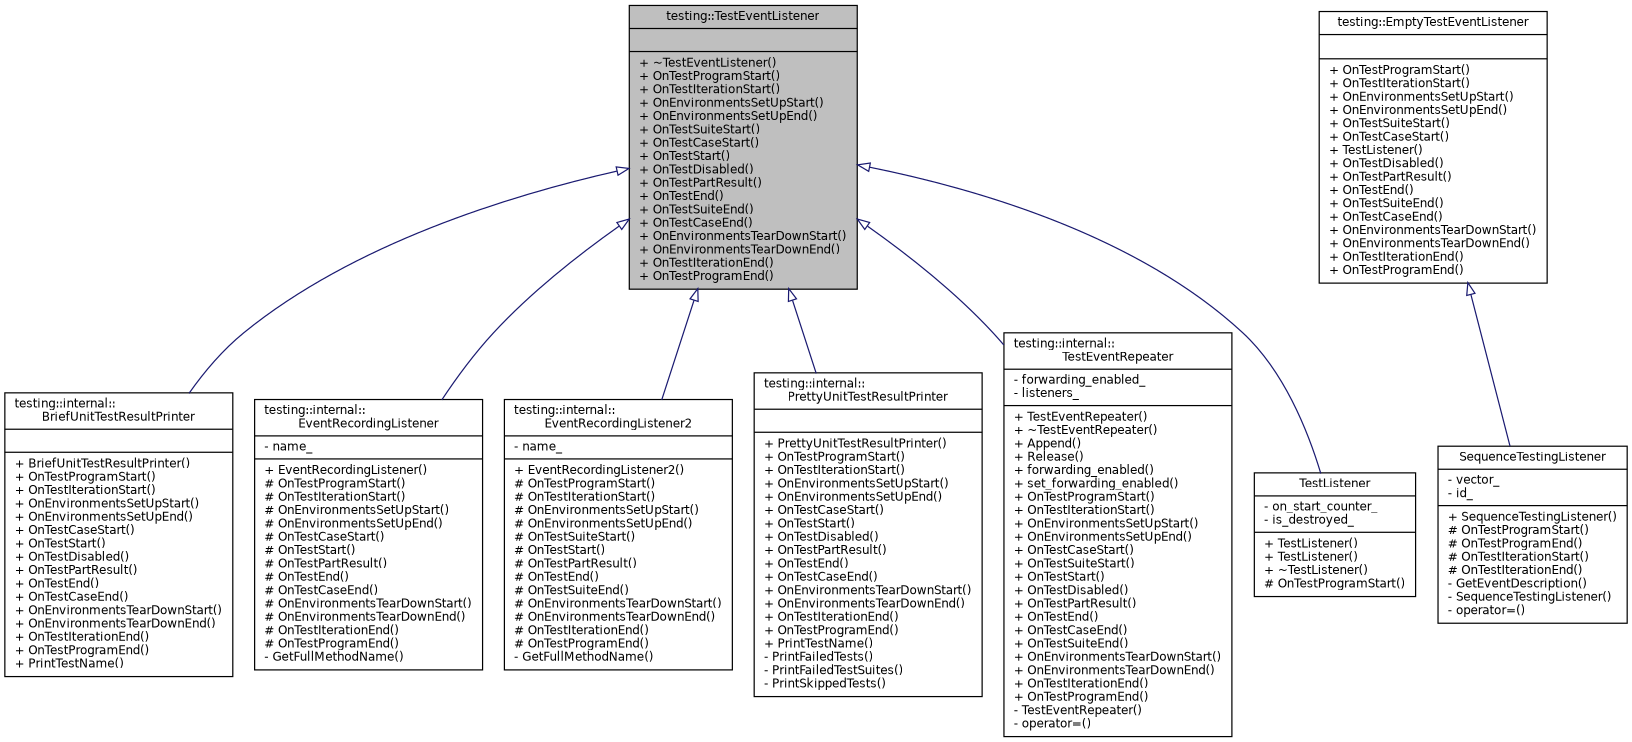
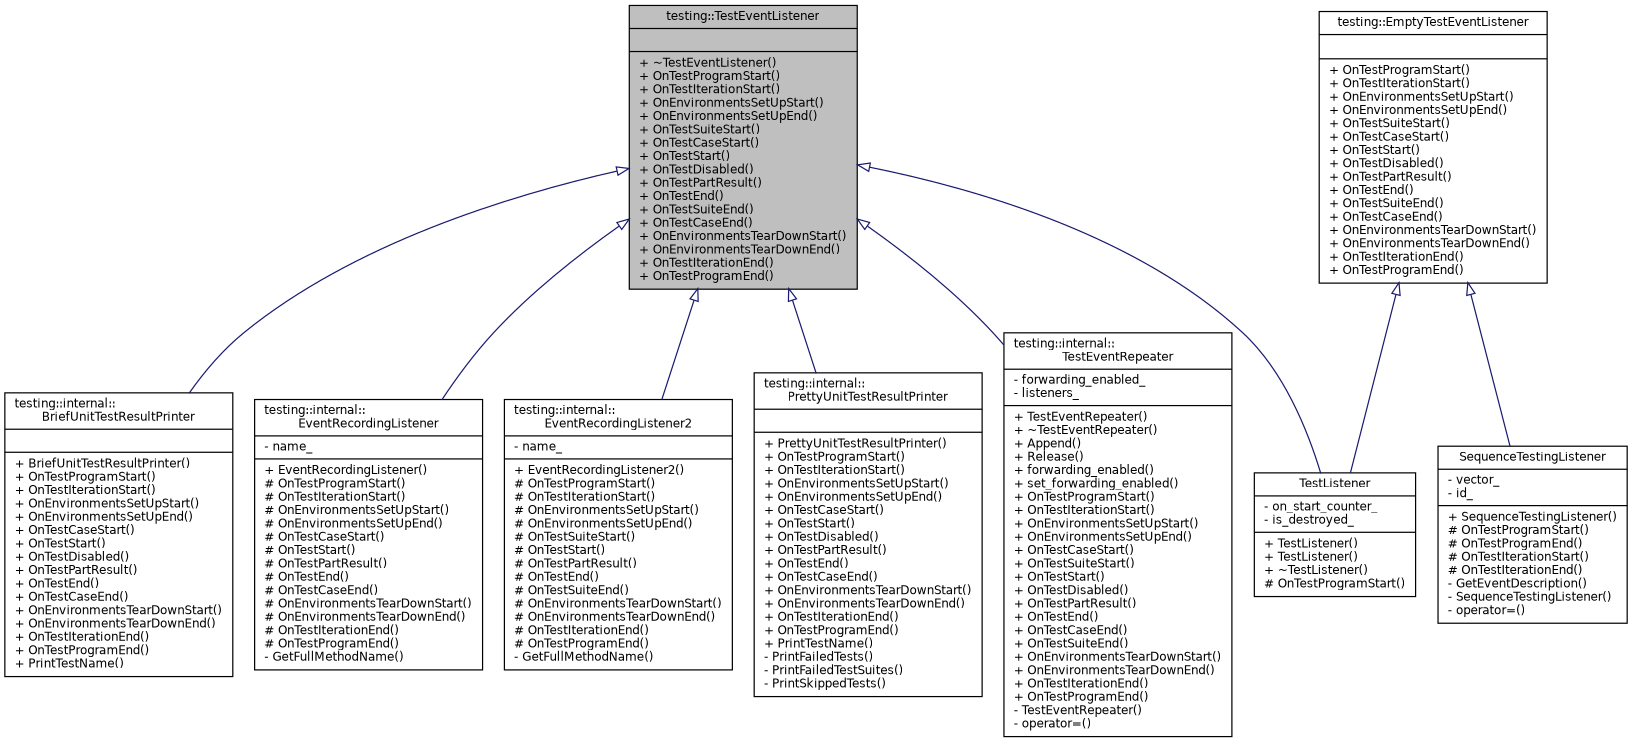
node "testing::EmptyTestEventListener": text "+ TestListener()" -> "+ OnTestStart()"
edge "TestListener" -> "testing::EmptyTestEventListener": added
